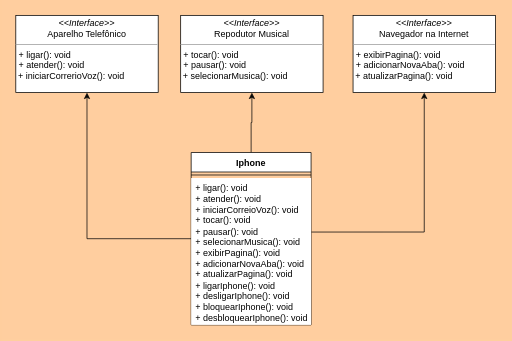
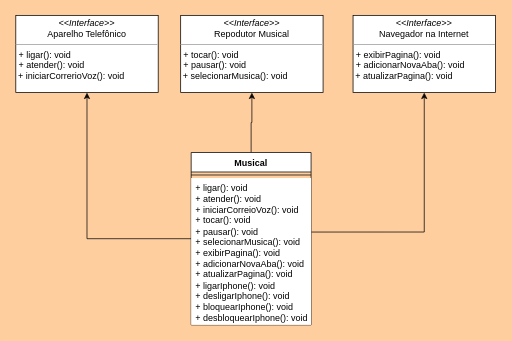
node "Iphone": label "Iphone" -> "Musical"
